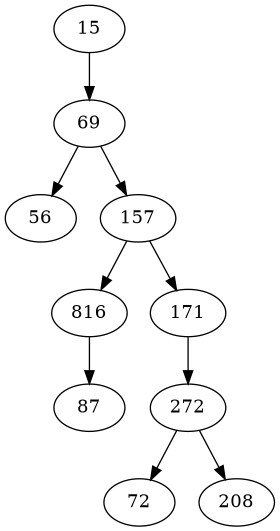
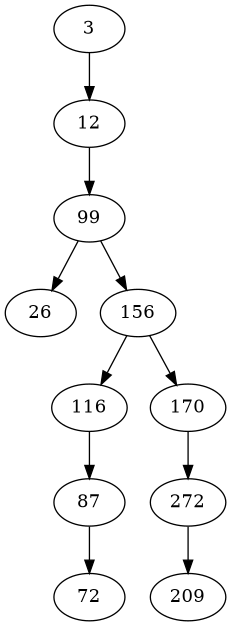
node "15": label "15" -> "12"
node "3": added
node "69": label "69" -> "99"
node "56": label "56" -> "26"
node "157": label "157" -> "156"
node "816": label "816" -> "116"
node "171": label "171" -> "170"
edge "272" -> "72": now "87" -> "72"
node "208": label "208" -> "209"
